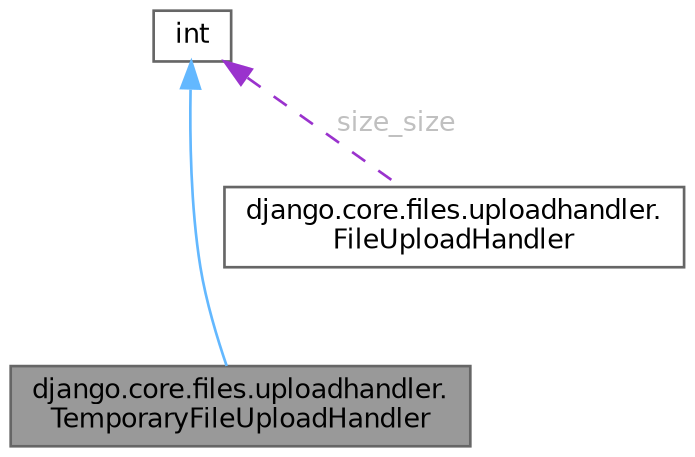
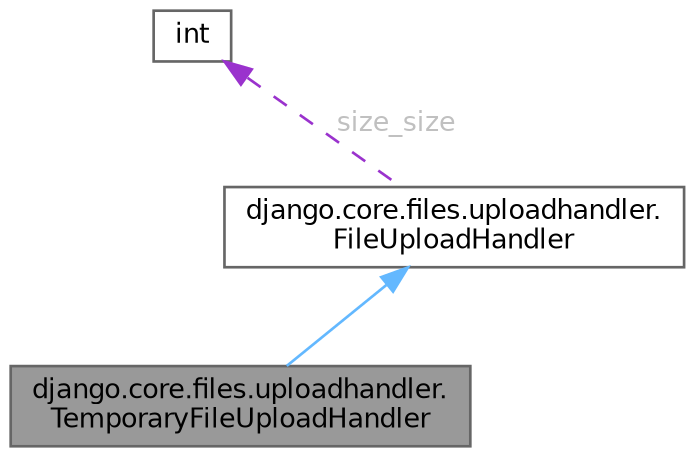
edge "django.core.files.uploadhandler. TemporaryFileUploadHandler" -> "int": now "django.core.files.uploadhandler. TemporaryFileUploadHandler" -> "django.core.files.uploadhandler. FileUploadHandler"
